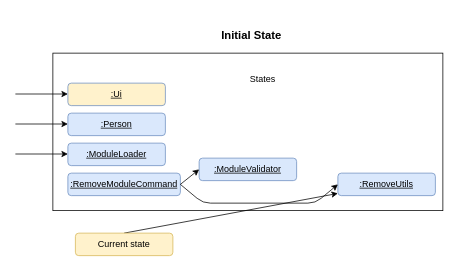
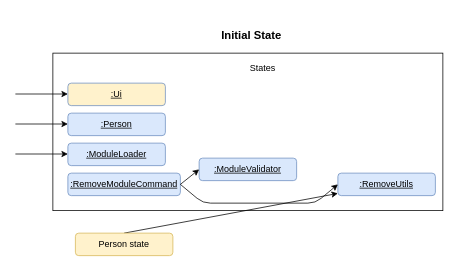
node "States": moved (263, 79) -> (263, 68)
node "Current state": label "Current state" -> "Person state"
